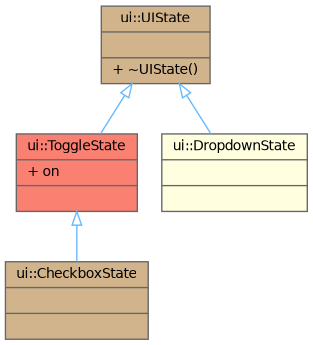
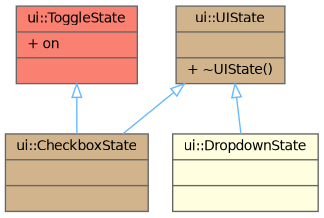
edge "ui::ToggleState" -> "ui::UIState": now "ui::CheckboxState" -> "ui::UIState"
